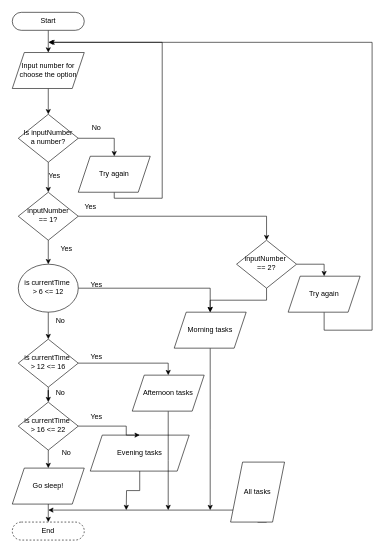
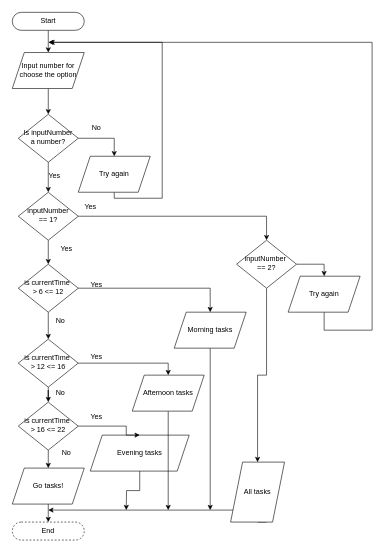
node "is currentTime > 6 <= 12": shape ellipse -> diamond
edge "inputNumber == 2?" -> "Morning tasks": now "inputNumber == 2?" -> "All tasks"
node "Go sleep!": label "Go sleep!" -> "Go tasks!"
